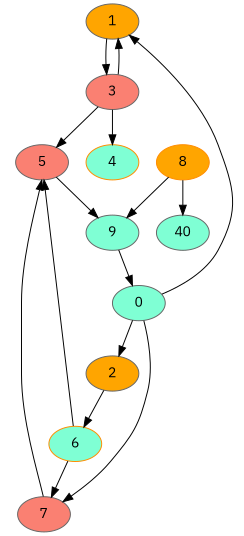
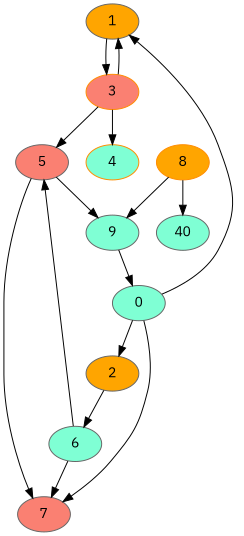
node "3": color gray40 -> darkorange
edge "7" -> "5": reversed
node "6": color darkorange -> gray40
